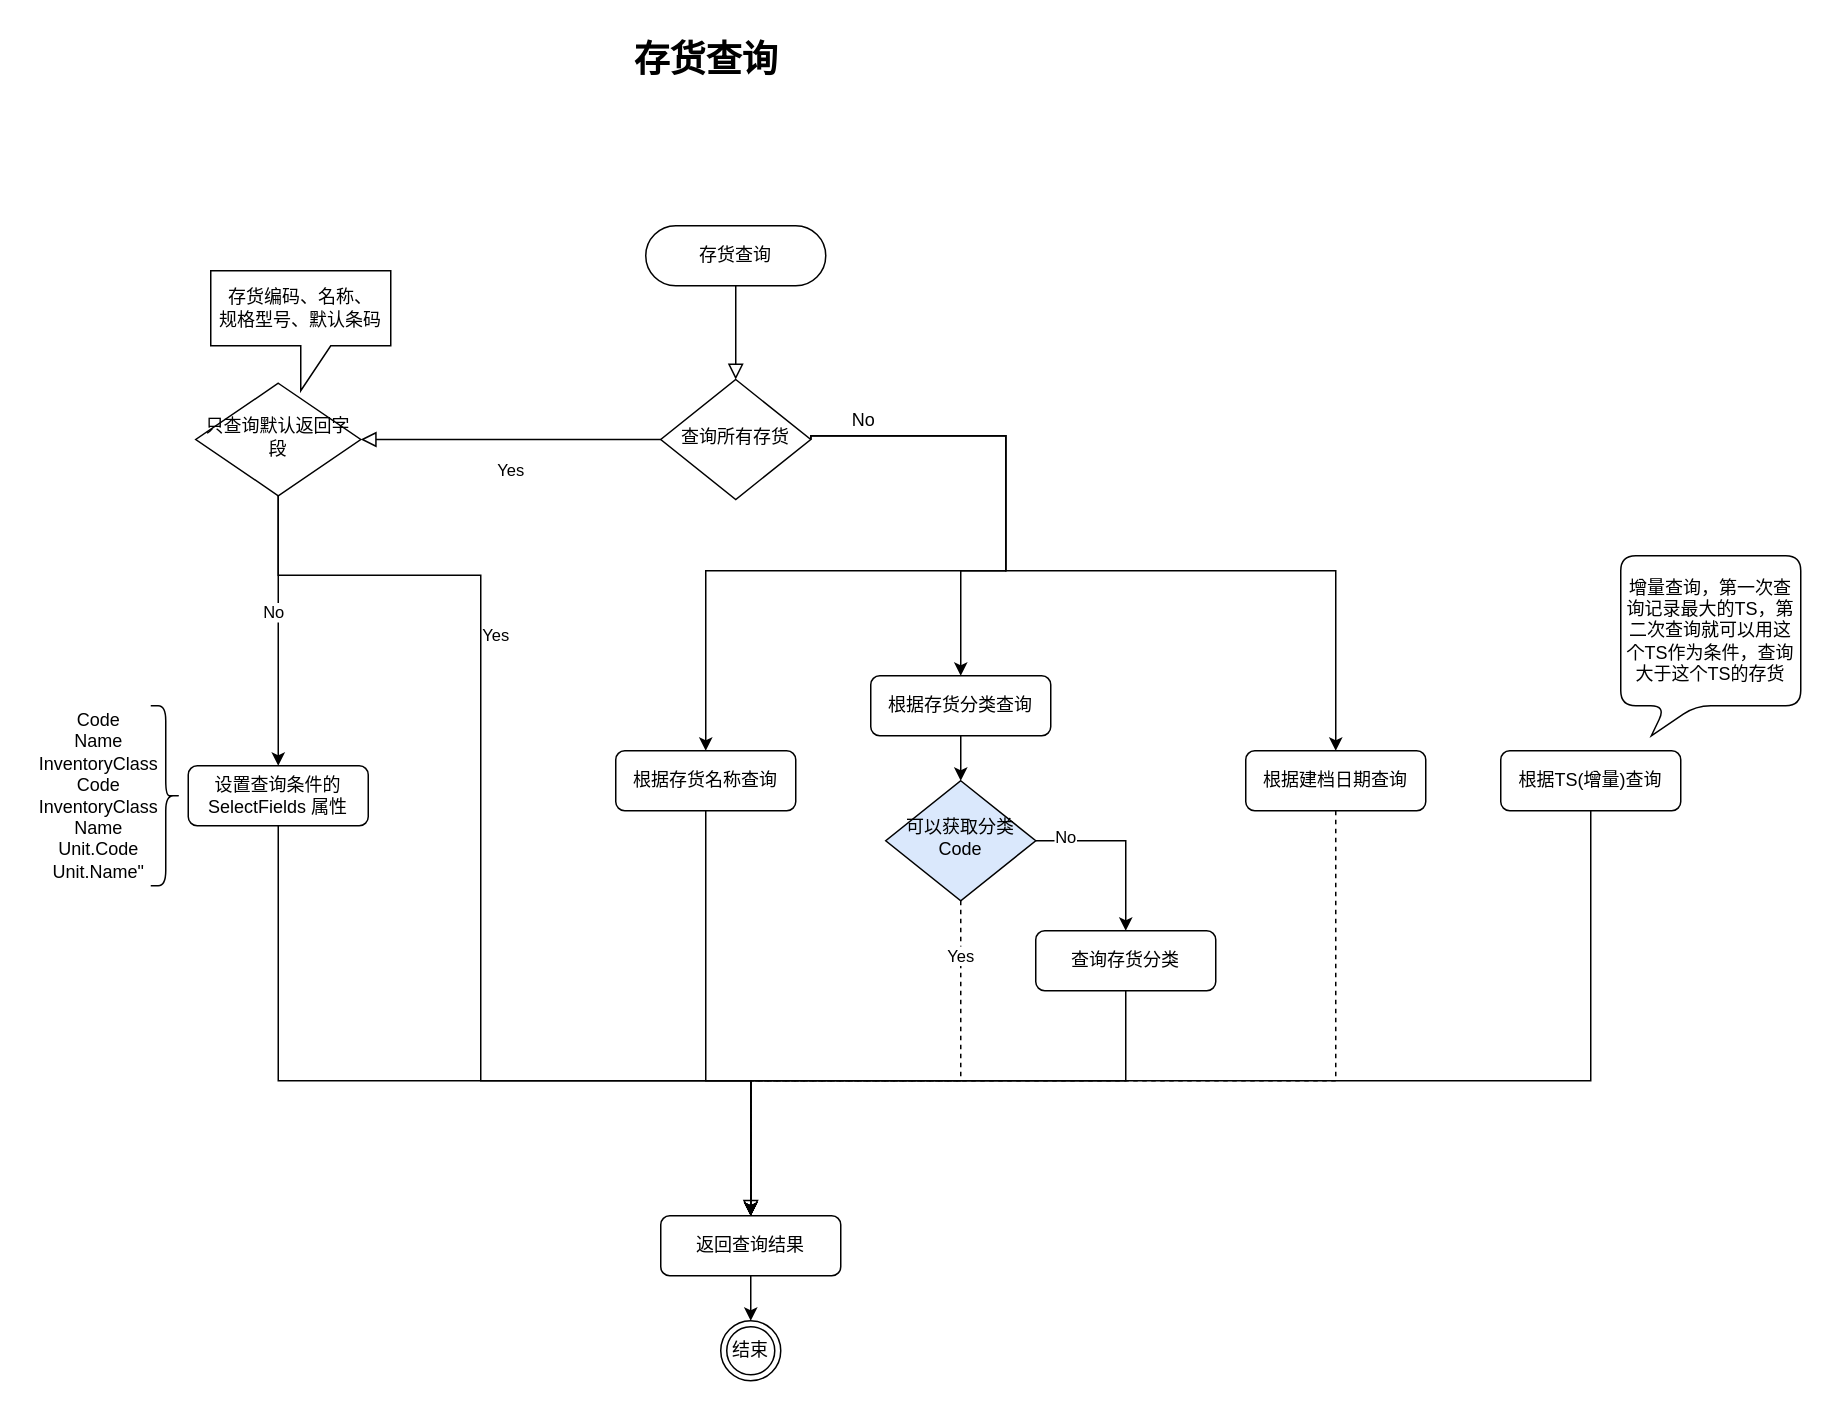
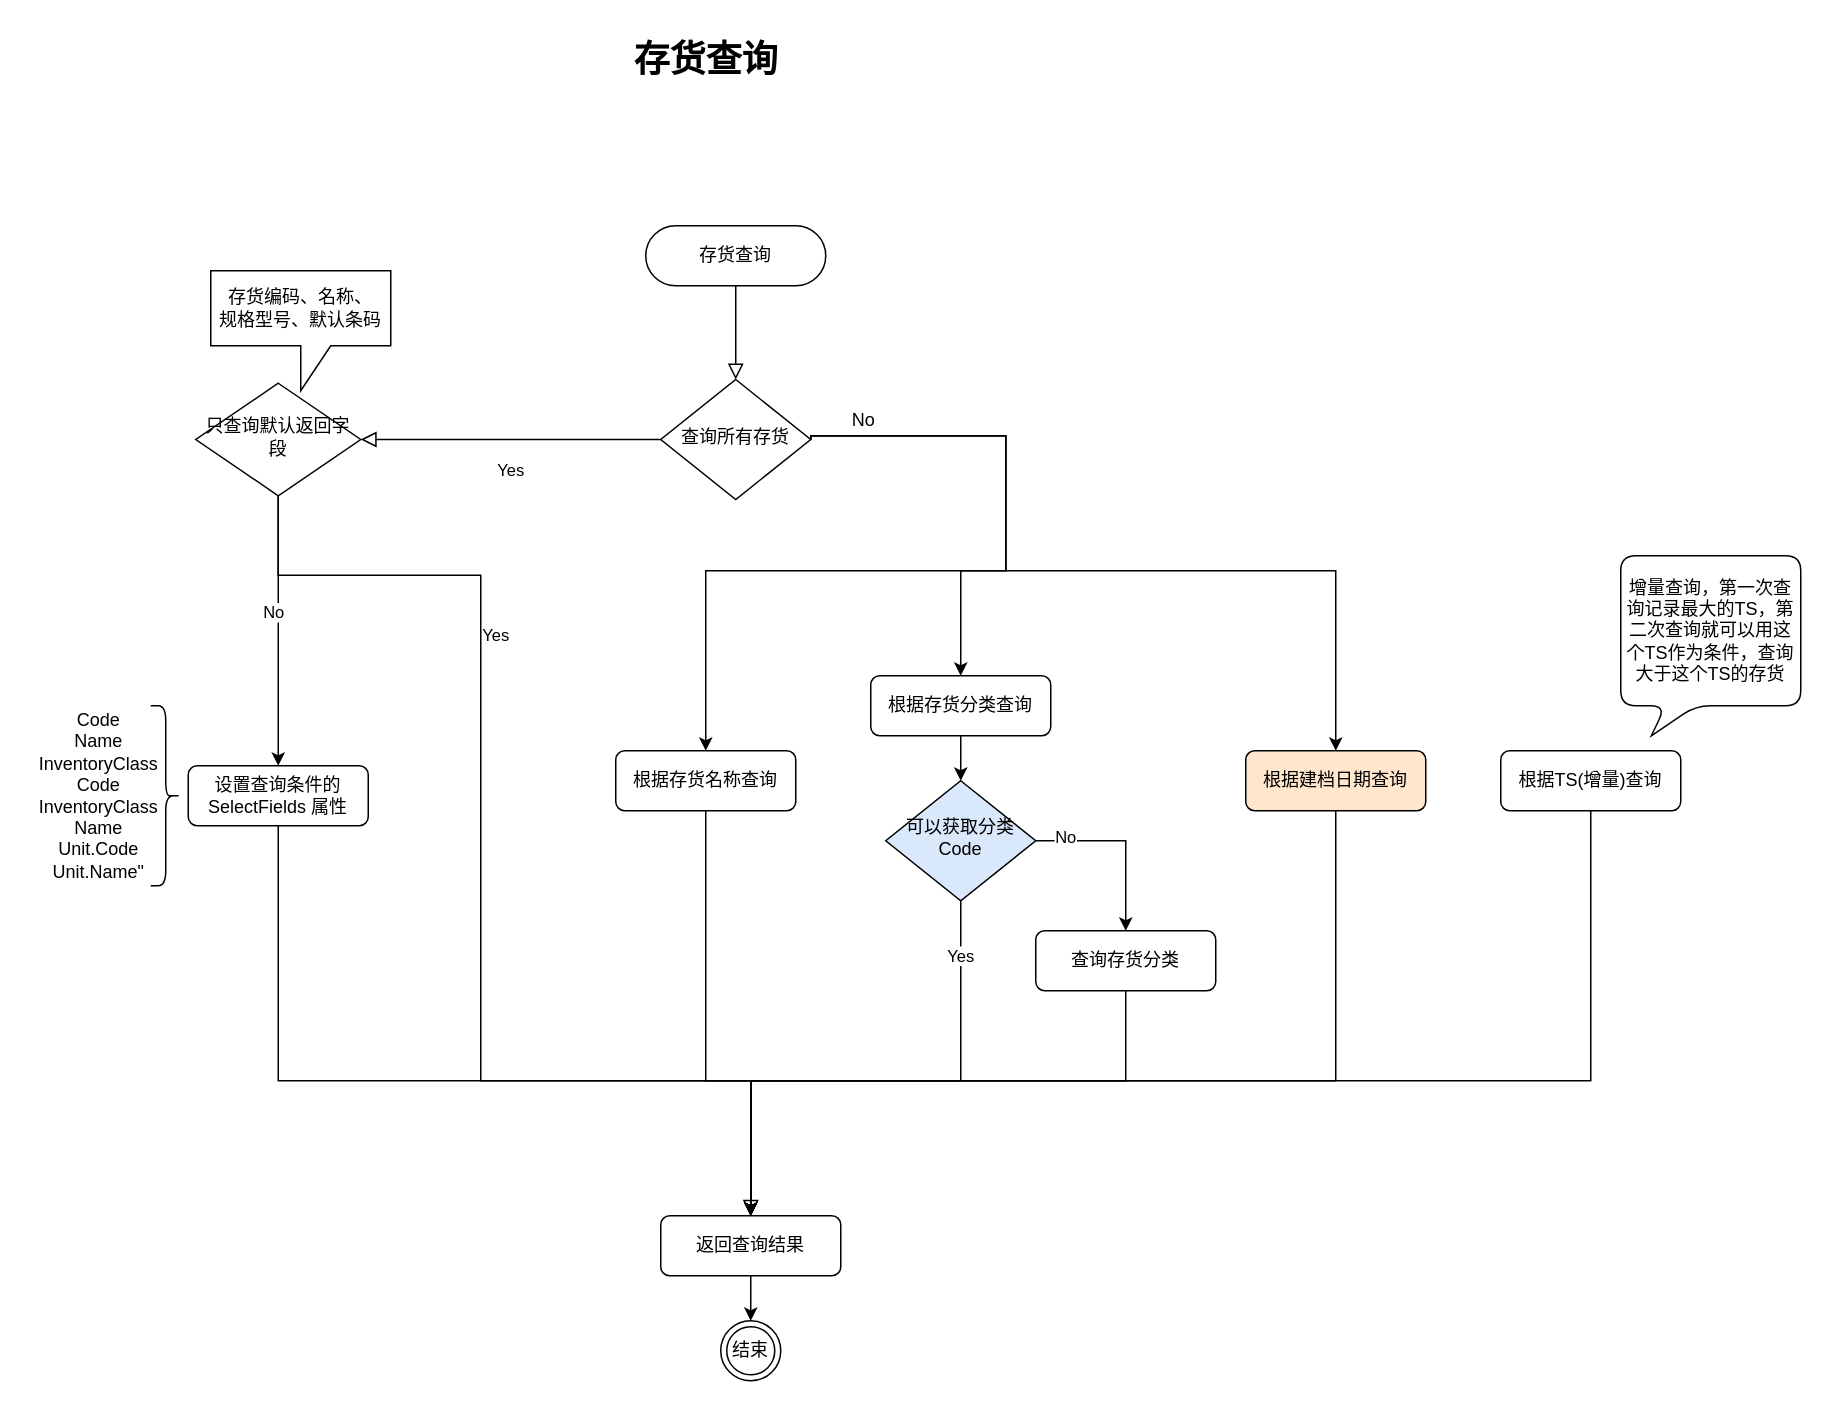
node "根据建档日期查询": fillcolor #ffffff -> #ffe6cc
edge "根据建档日期查询" -> "返回查询结果": style dashed -> solid
edge "可以获取分类 Code" -> "返回查询结果": style dashed -> solid
